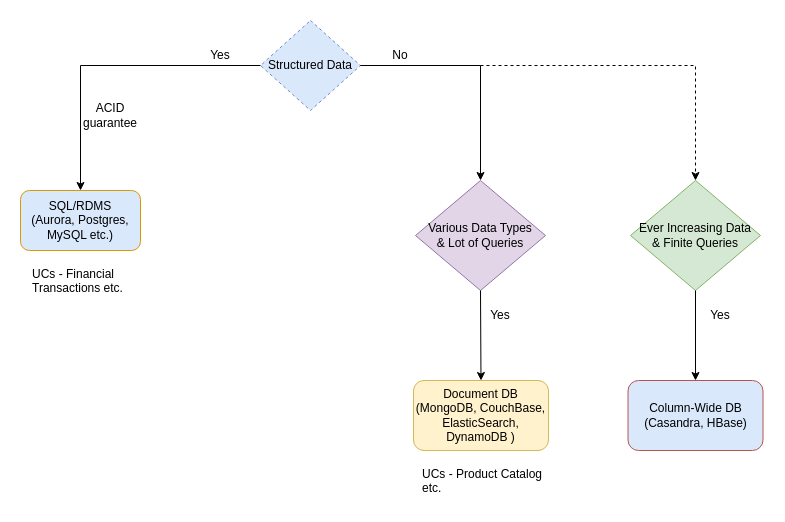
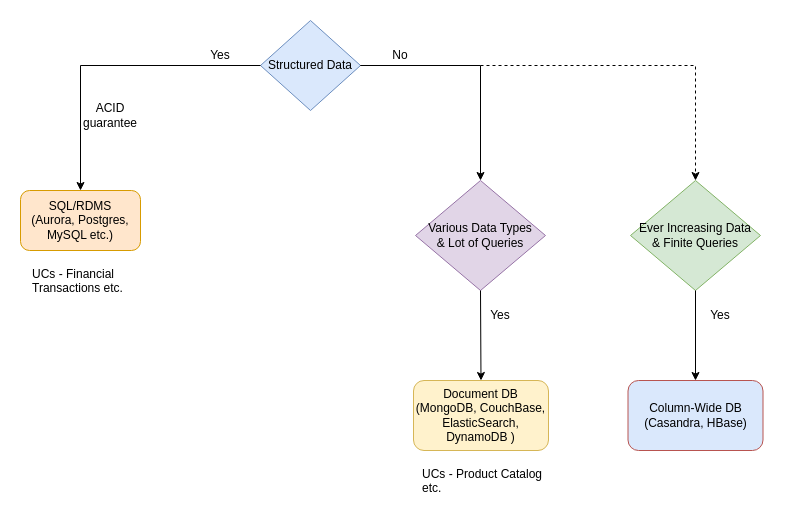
node "Structured Data": style dashed -> solid
node "SQL/RDMS (Aurora, Postgres, MySQL etc.)": fillcolor #dae8fc -> #ffe6cc
